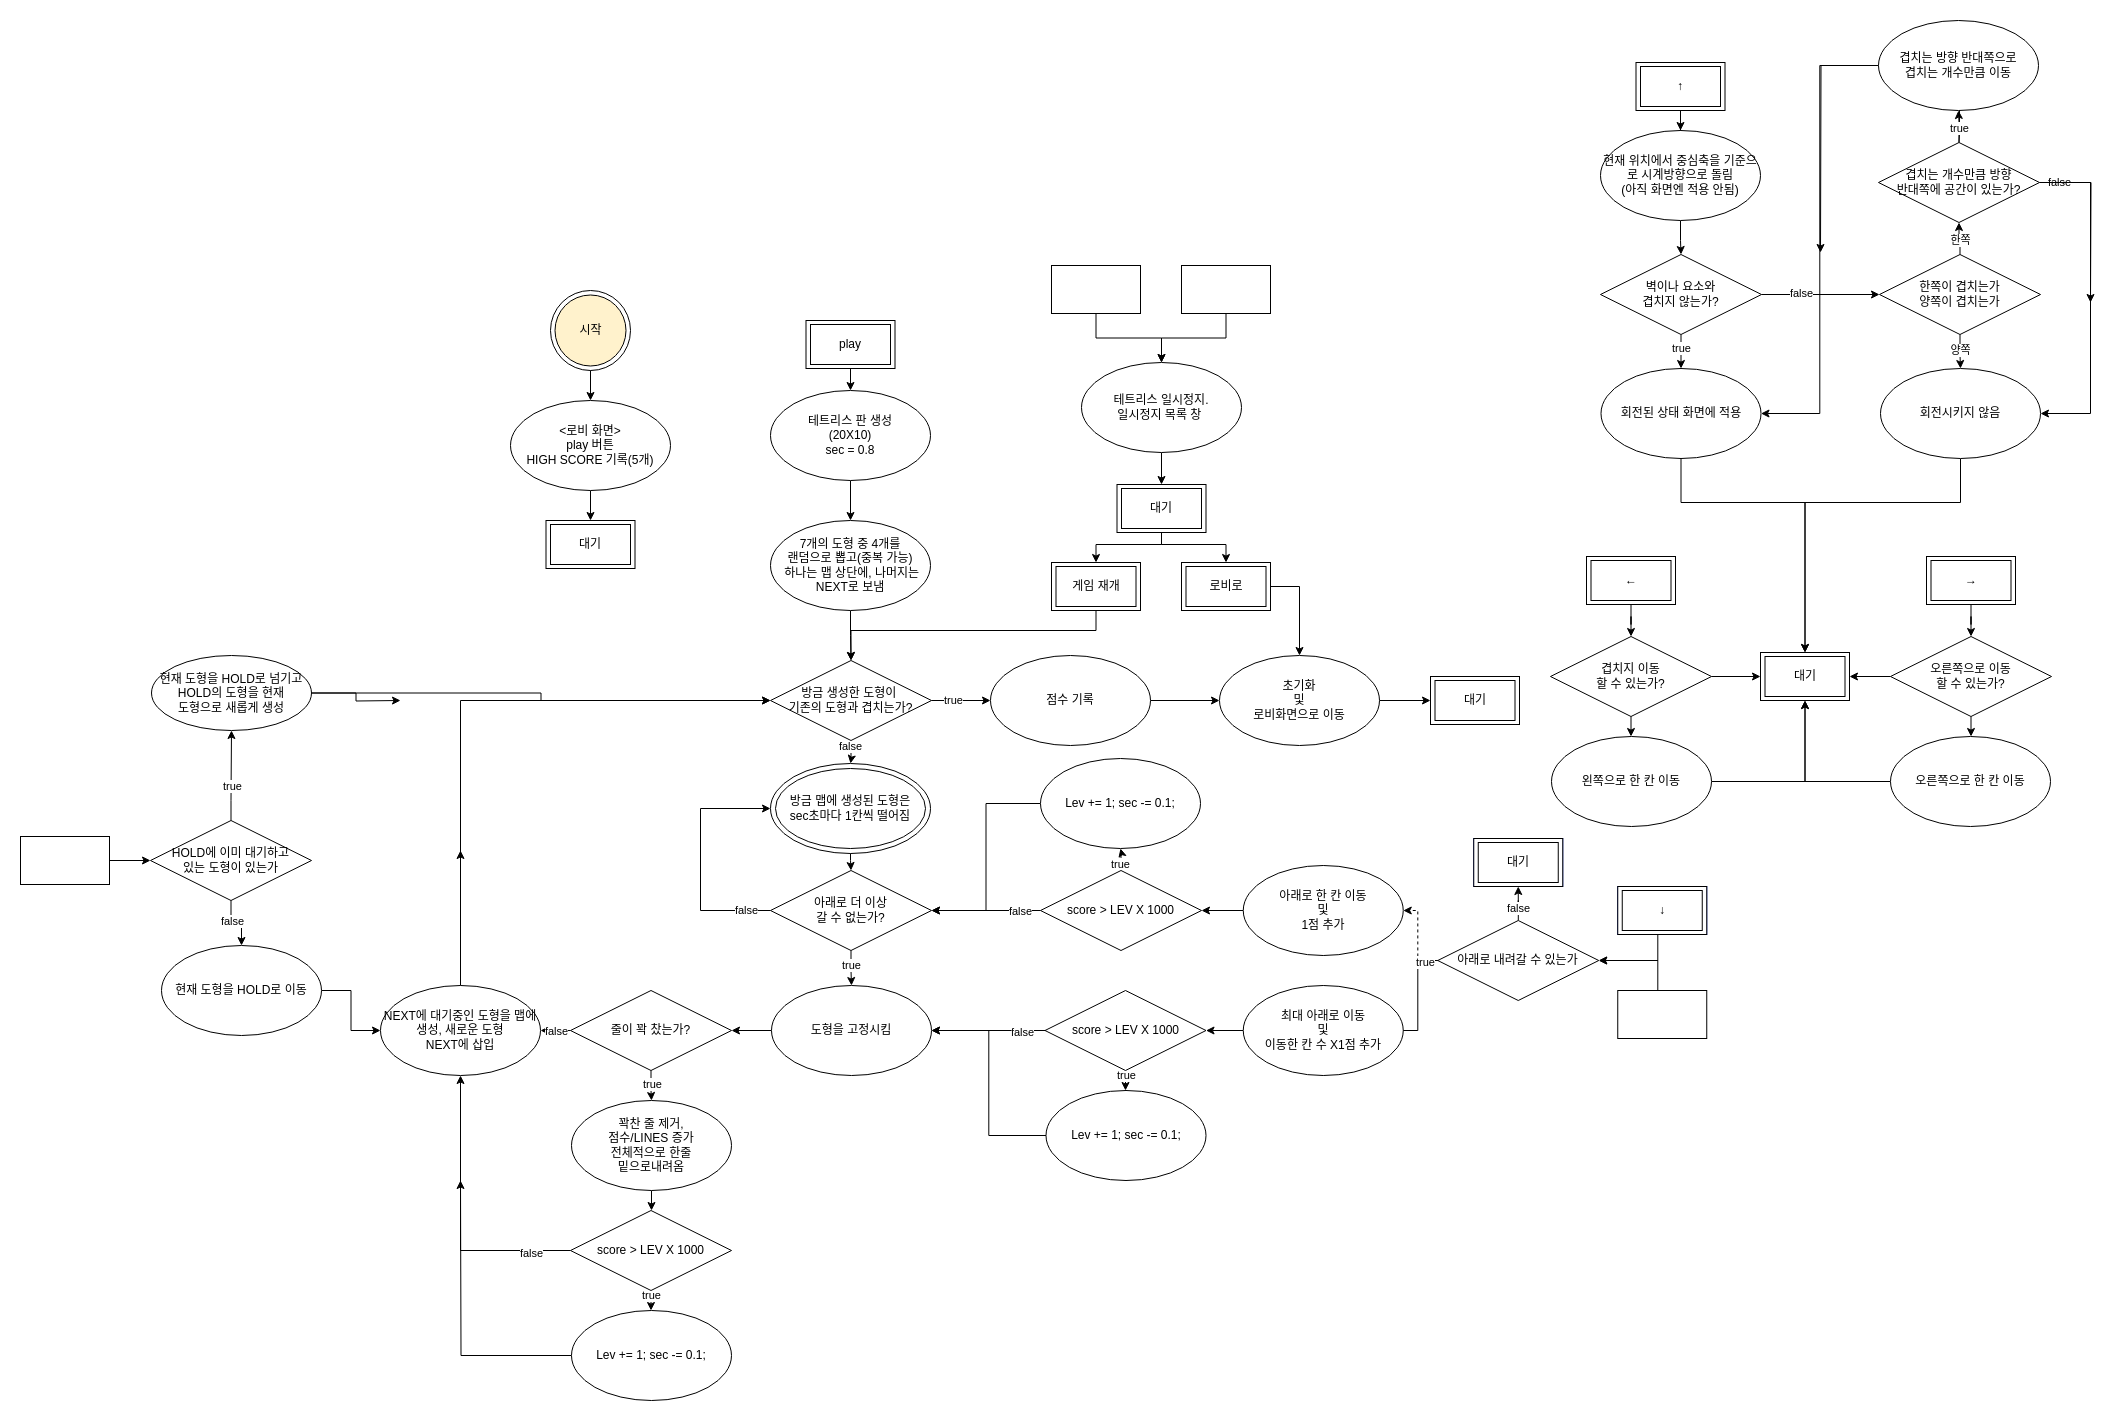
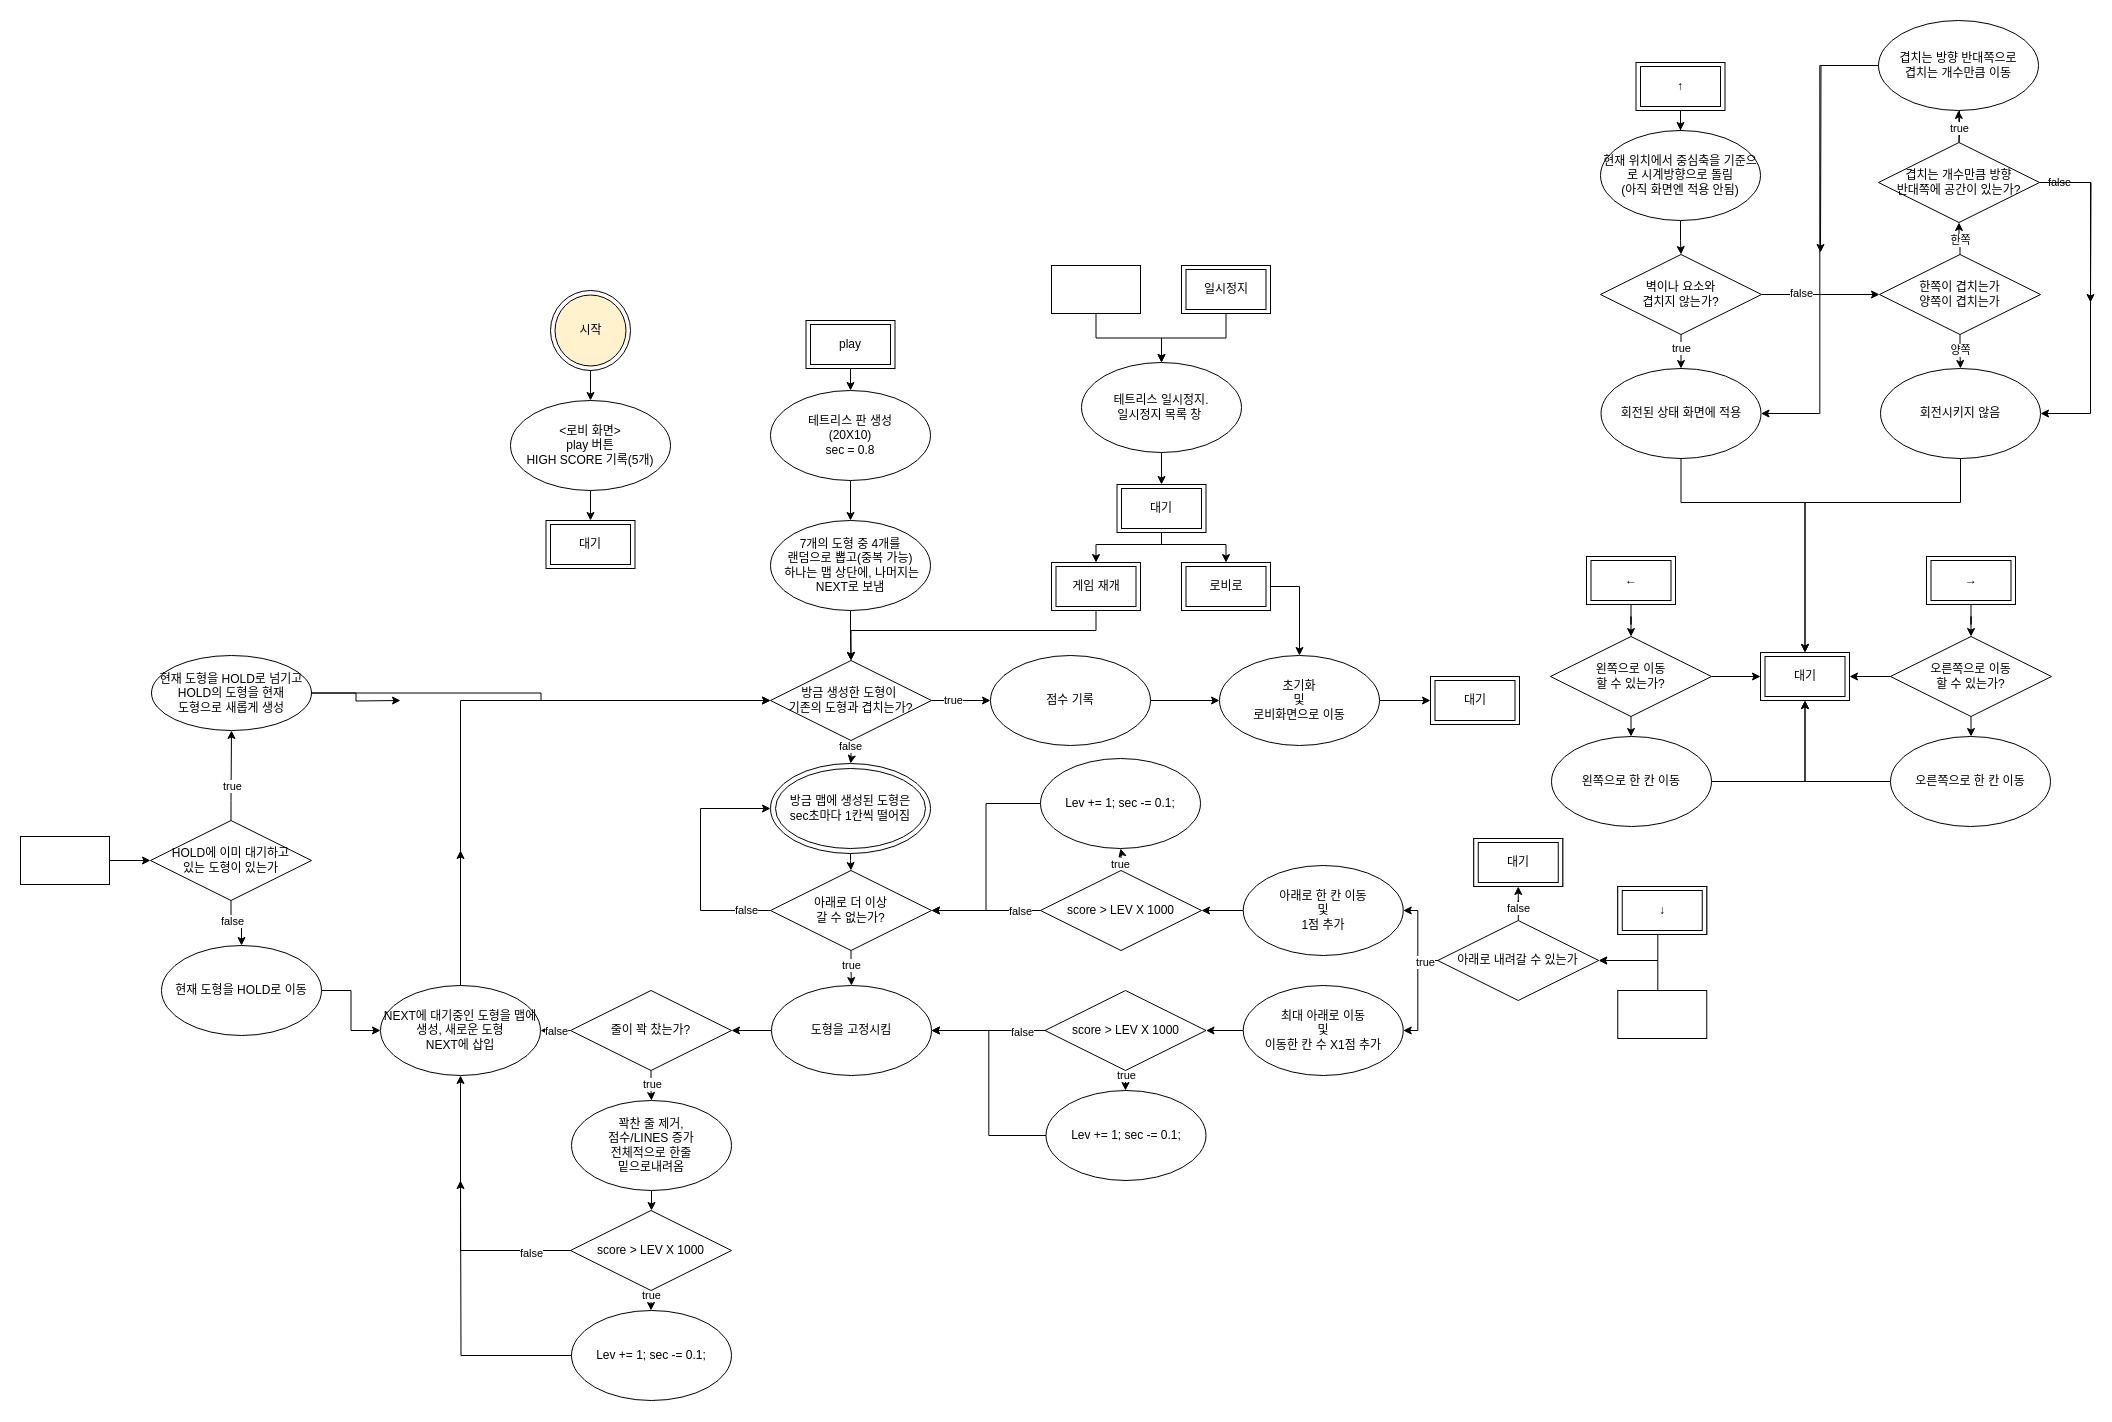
node "일시정지": added
node "겹치지 이동 할 수 있는가?": label "겹치지 이동 할 수 있는가?" -> "왼쪽으로 이동 할 수 있는가?"
edge "아래로 내려갈 수 있는가" -> "아래로 한 칸 이동 및 1점 추가": style dashed -> solid
edge "아래로 내려갈 수 있는가" -- "최대 아래로 이동 및 이동한 칸 수 X1점 추가": arrowhead none -> classic
